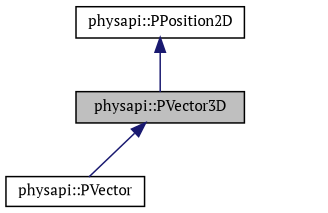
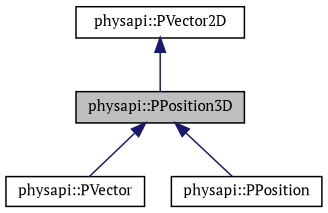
node "physapi::PPosition2D": label "physapi::PPosition2D" -> "physapi::PVector2D"
node "physapi::PVector3D": label "physapi::PVector3D" -> "physapi::PPosition3D"
node "physapi::PPosition": added
